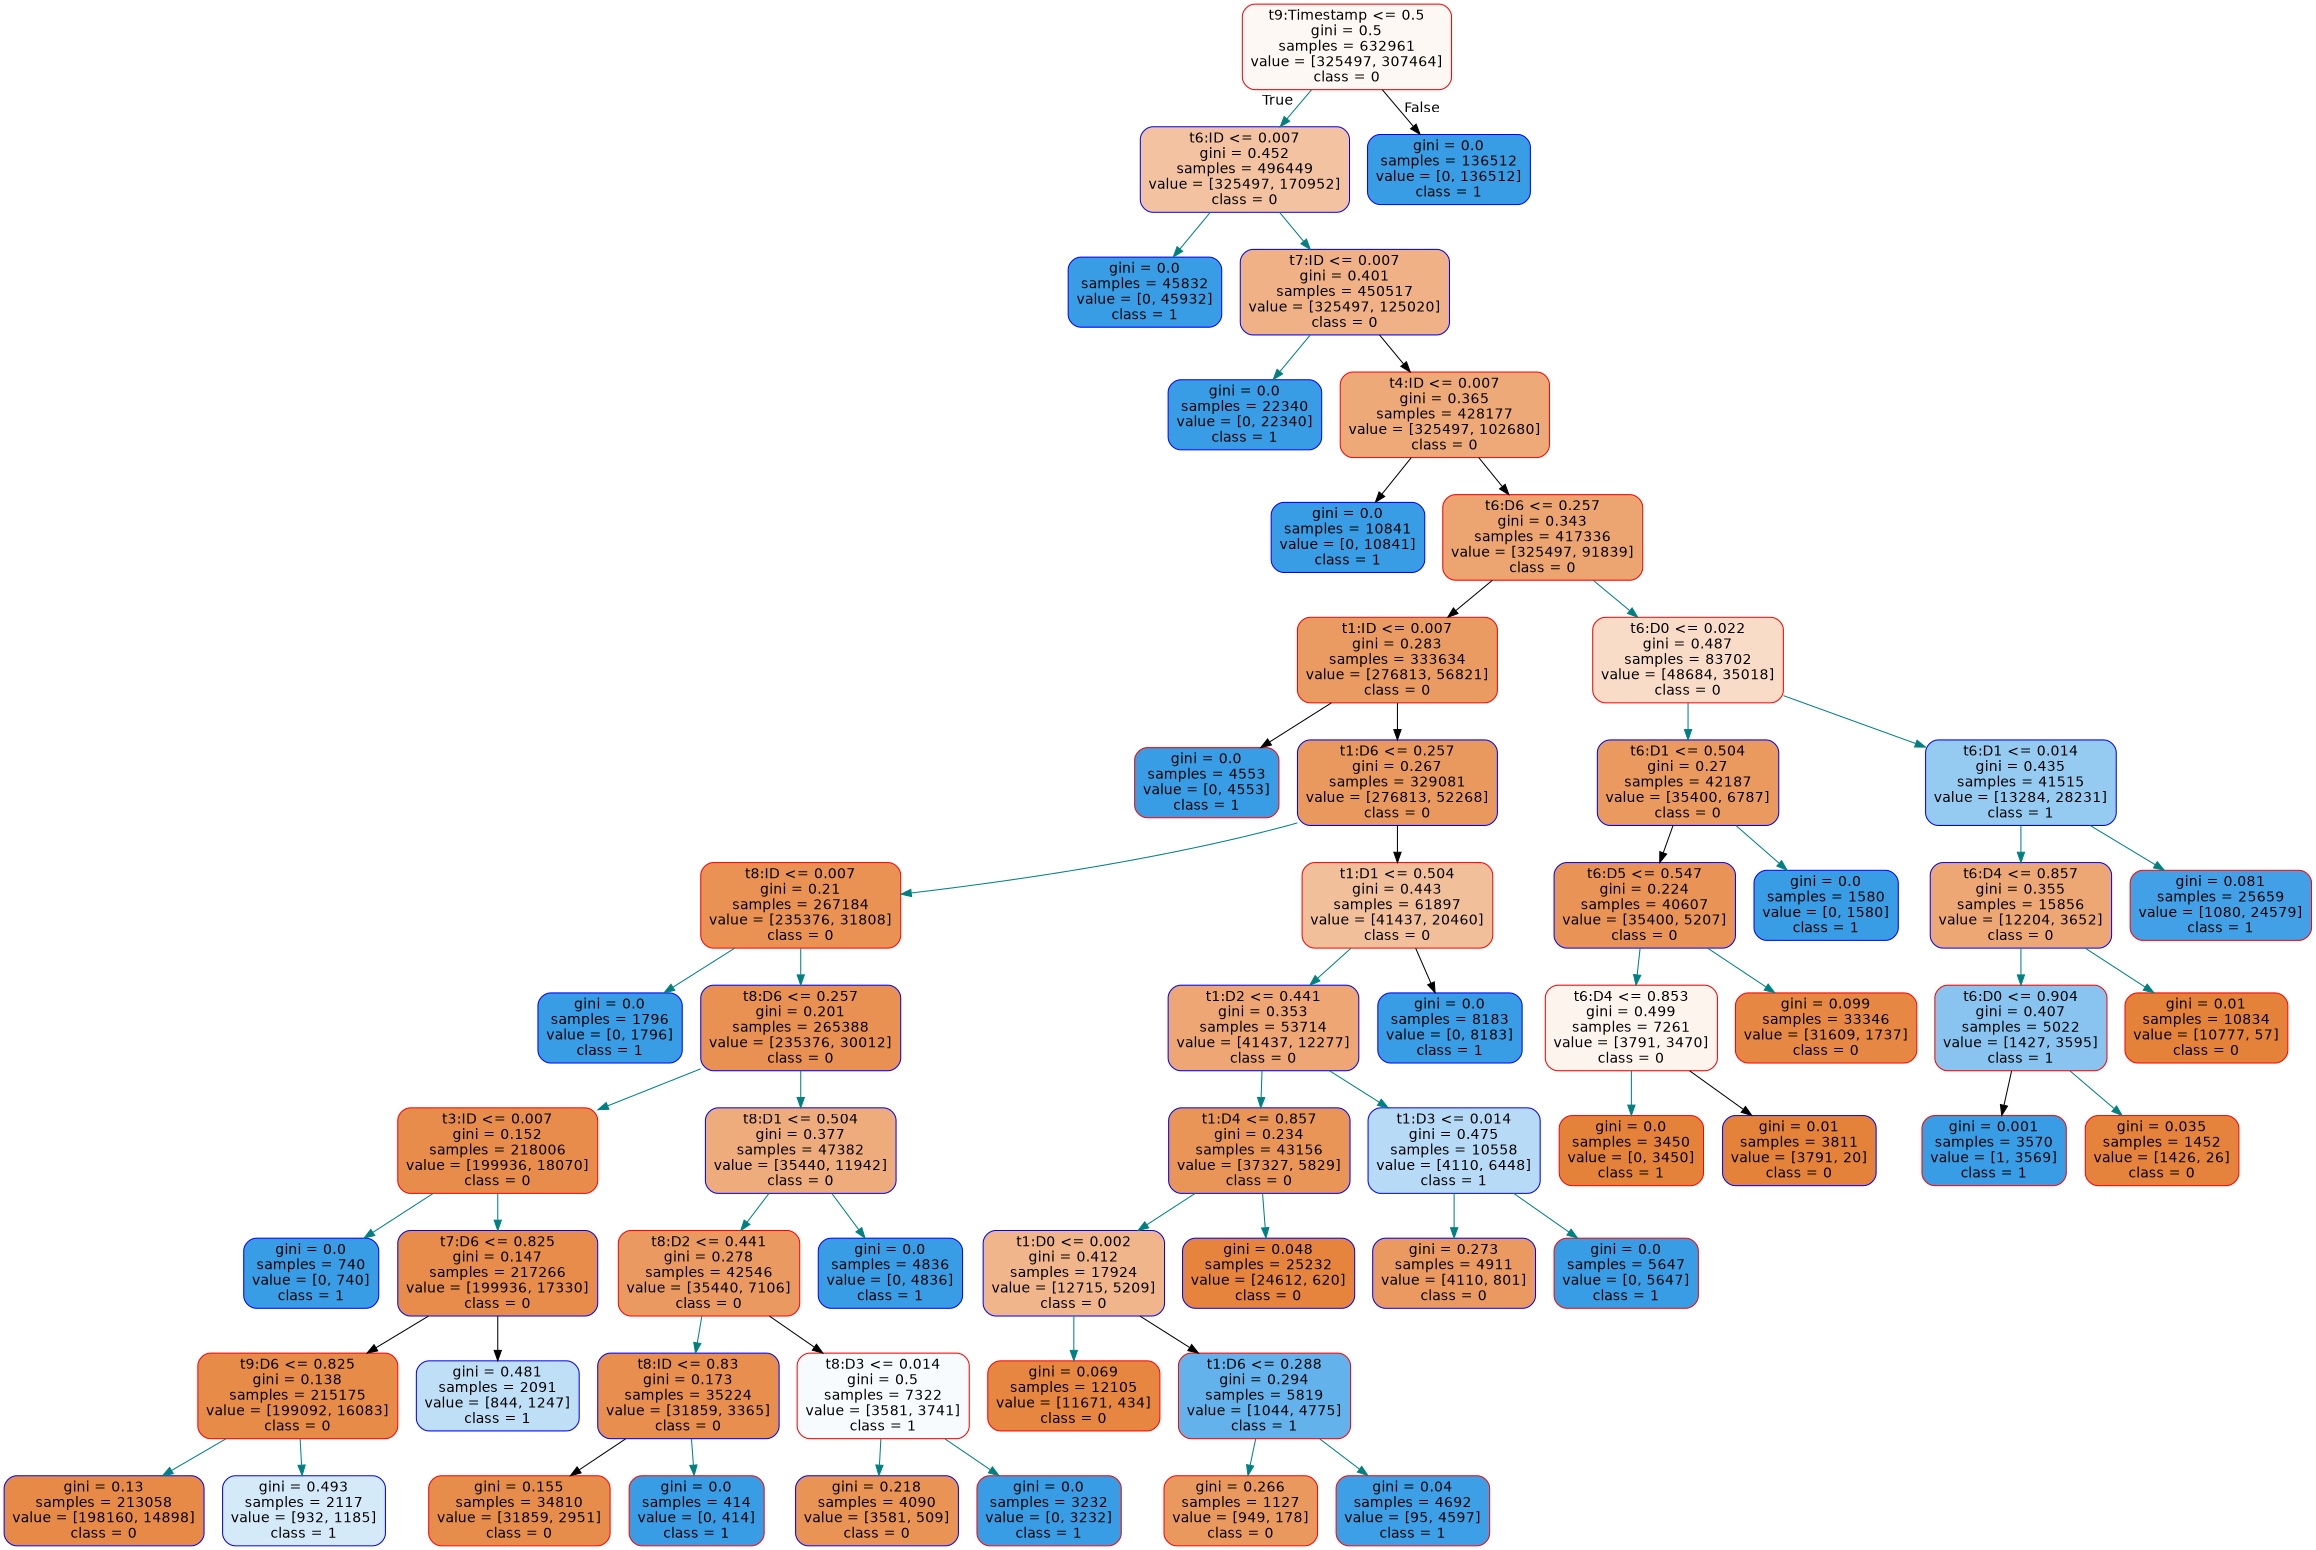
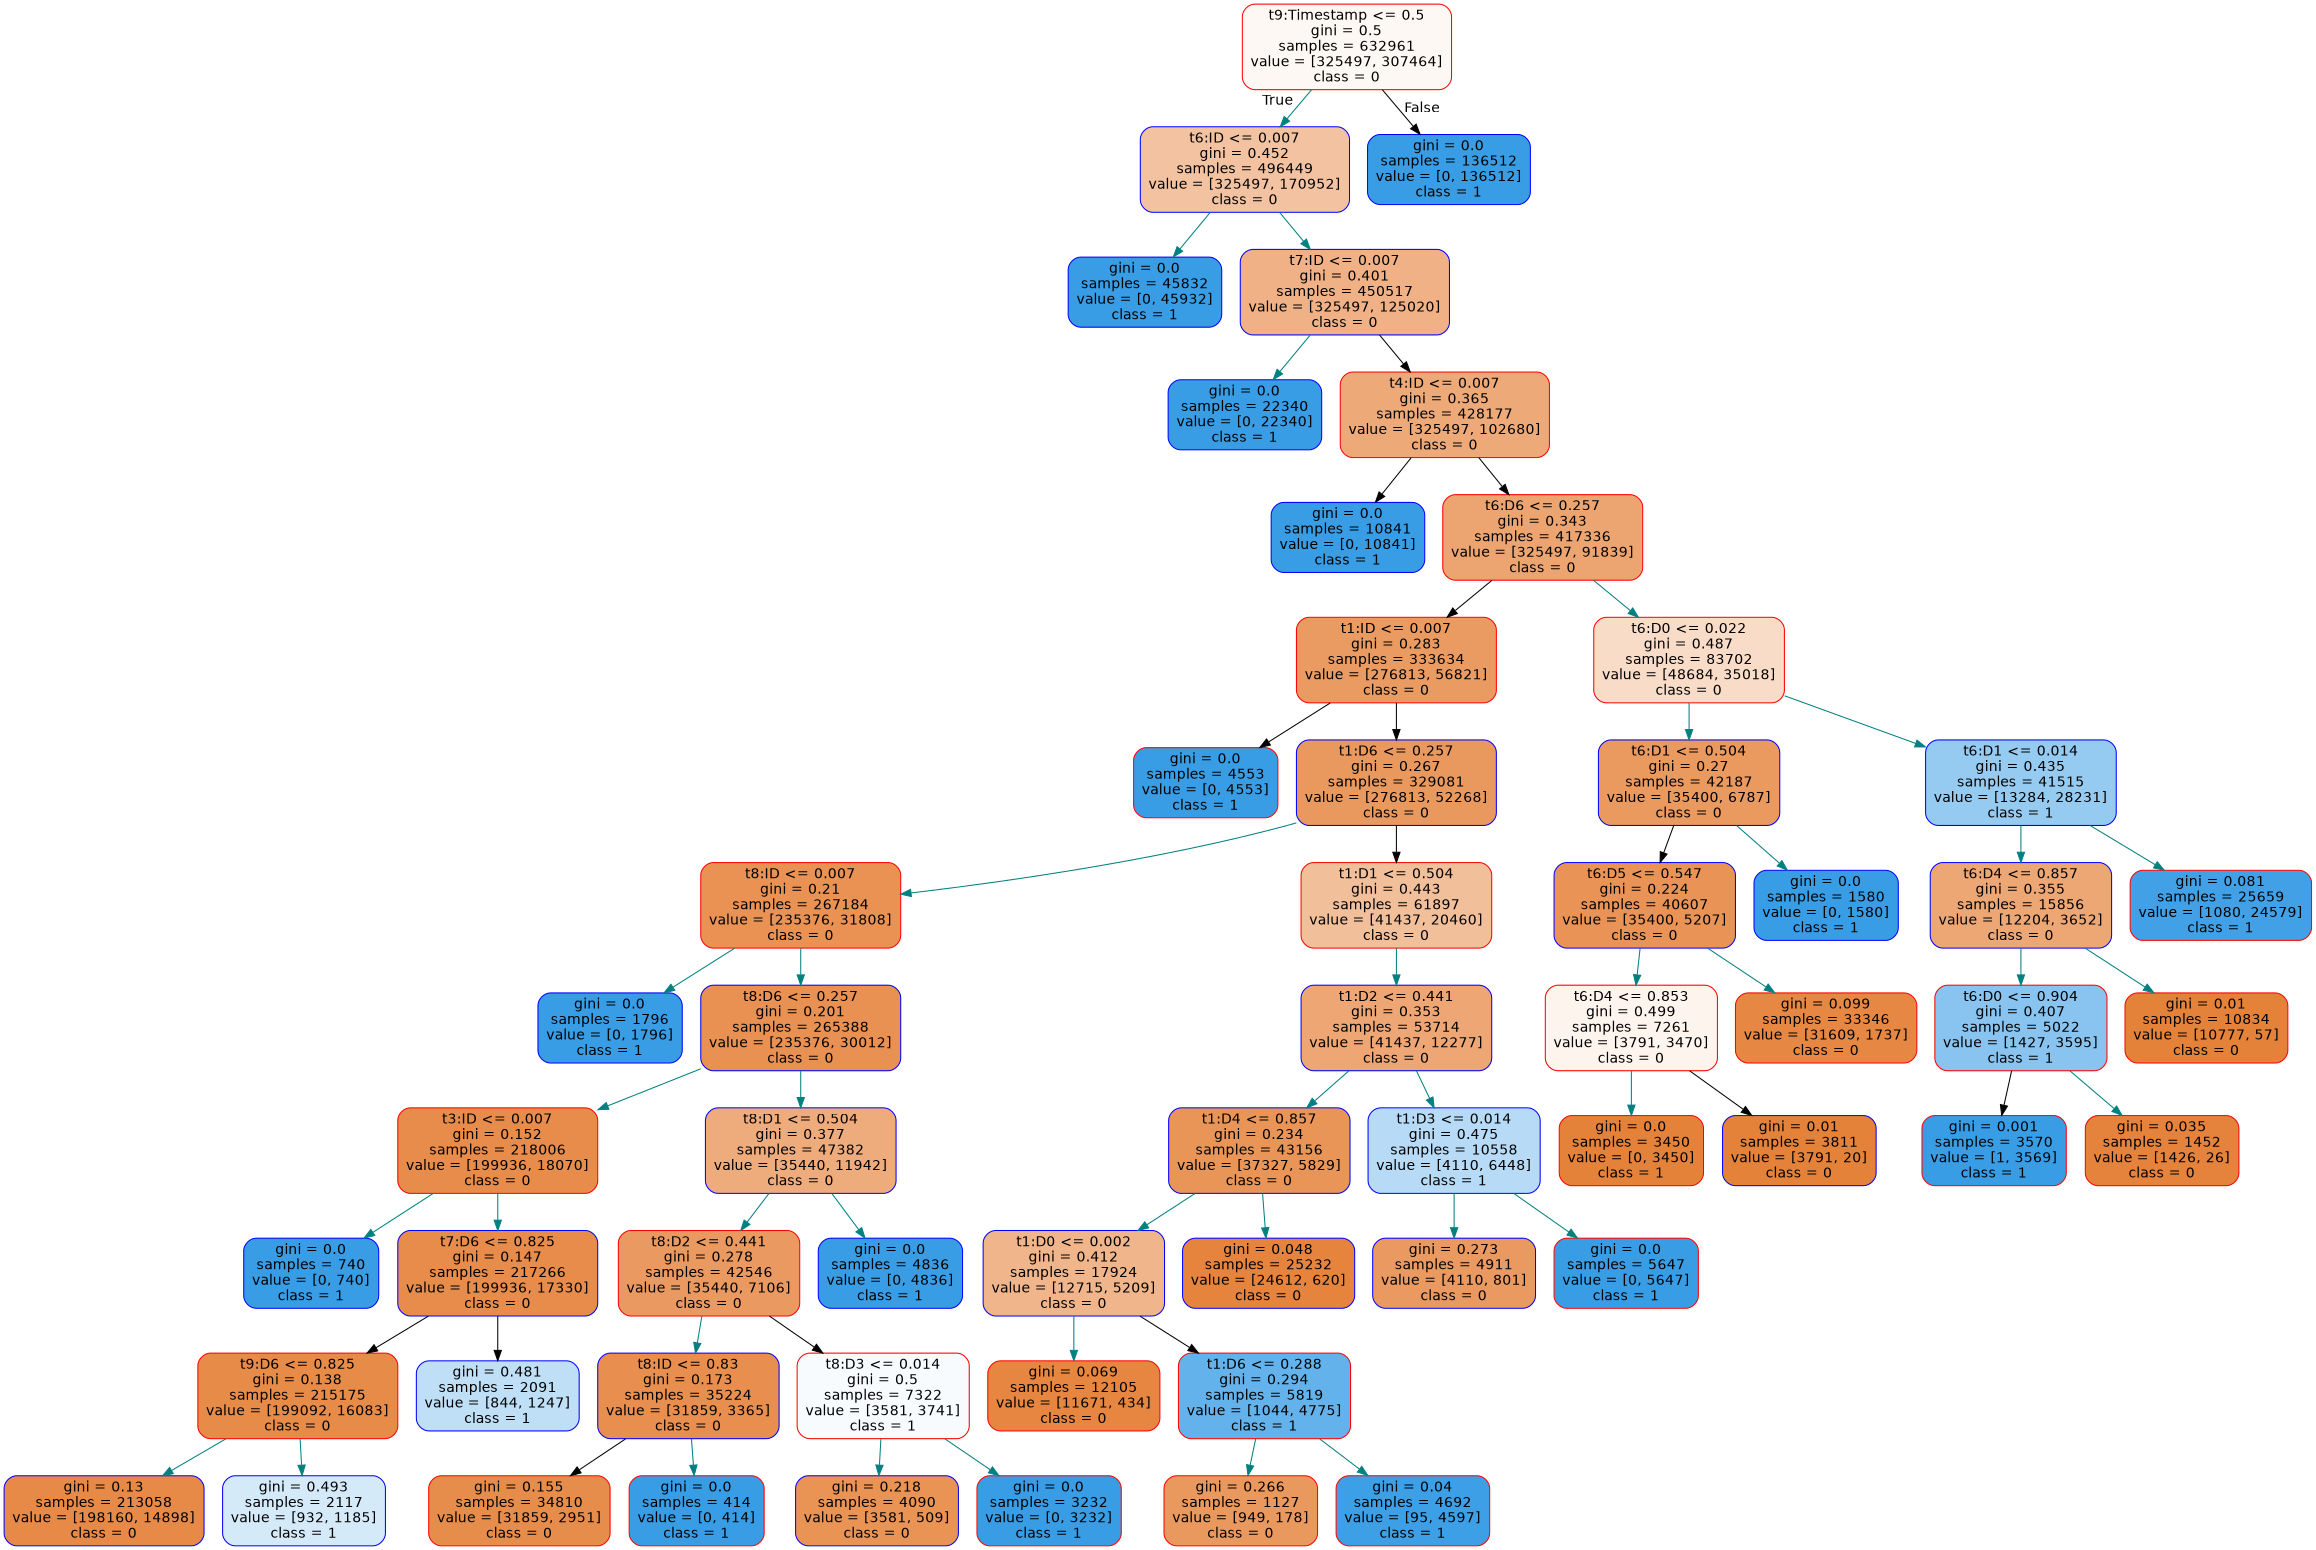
node "gini = 0.0 samples = 8183 value = [0, 8183] class = 1": removed
